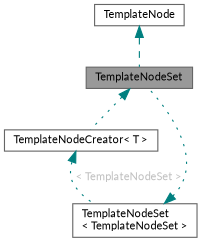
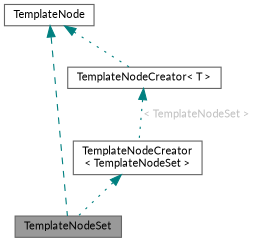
edge "TemplateNodeCreator< T >" -> "TemplateNodeSet": now "TemplateNodeCreator< T >" -> "TemplateNode"
node "TemplateNodeSet < TemplateNodeSet >": label "TemplateNodeSet < TemplateNodeSet >" -> "TemplateNodeCreator < TemplateNodeSet >"
